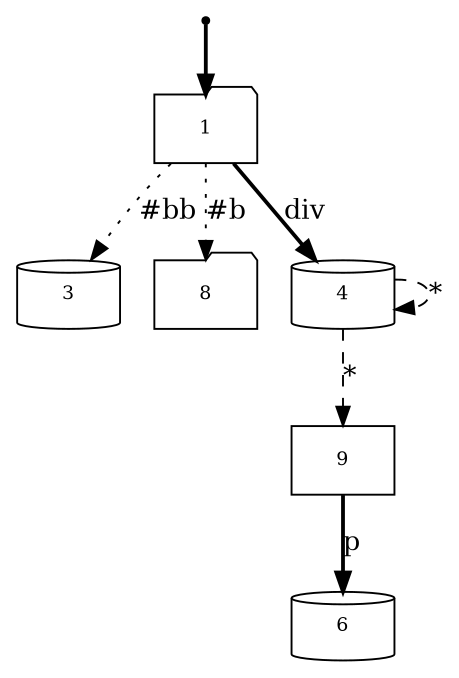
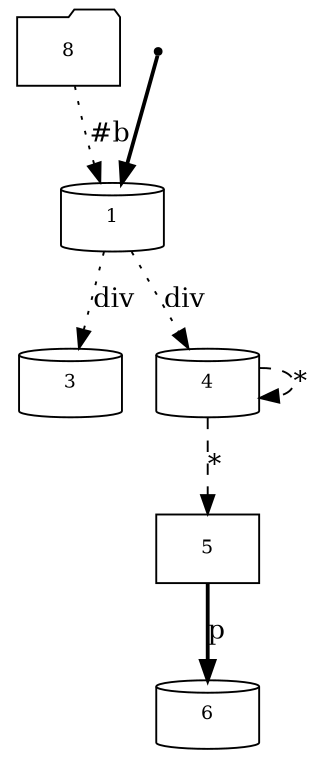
node "1": shape folder -> cylinder
edge "1" -> "8": reversed
edge "1" -> "4": style bold -> dotted
edge "1" -> "3": label "#bb" -> "div"
node "9": label "9" -> "5"
